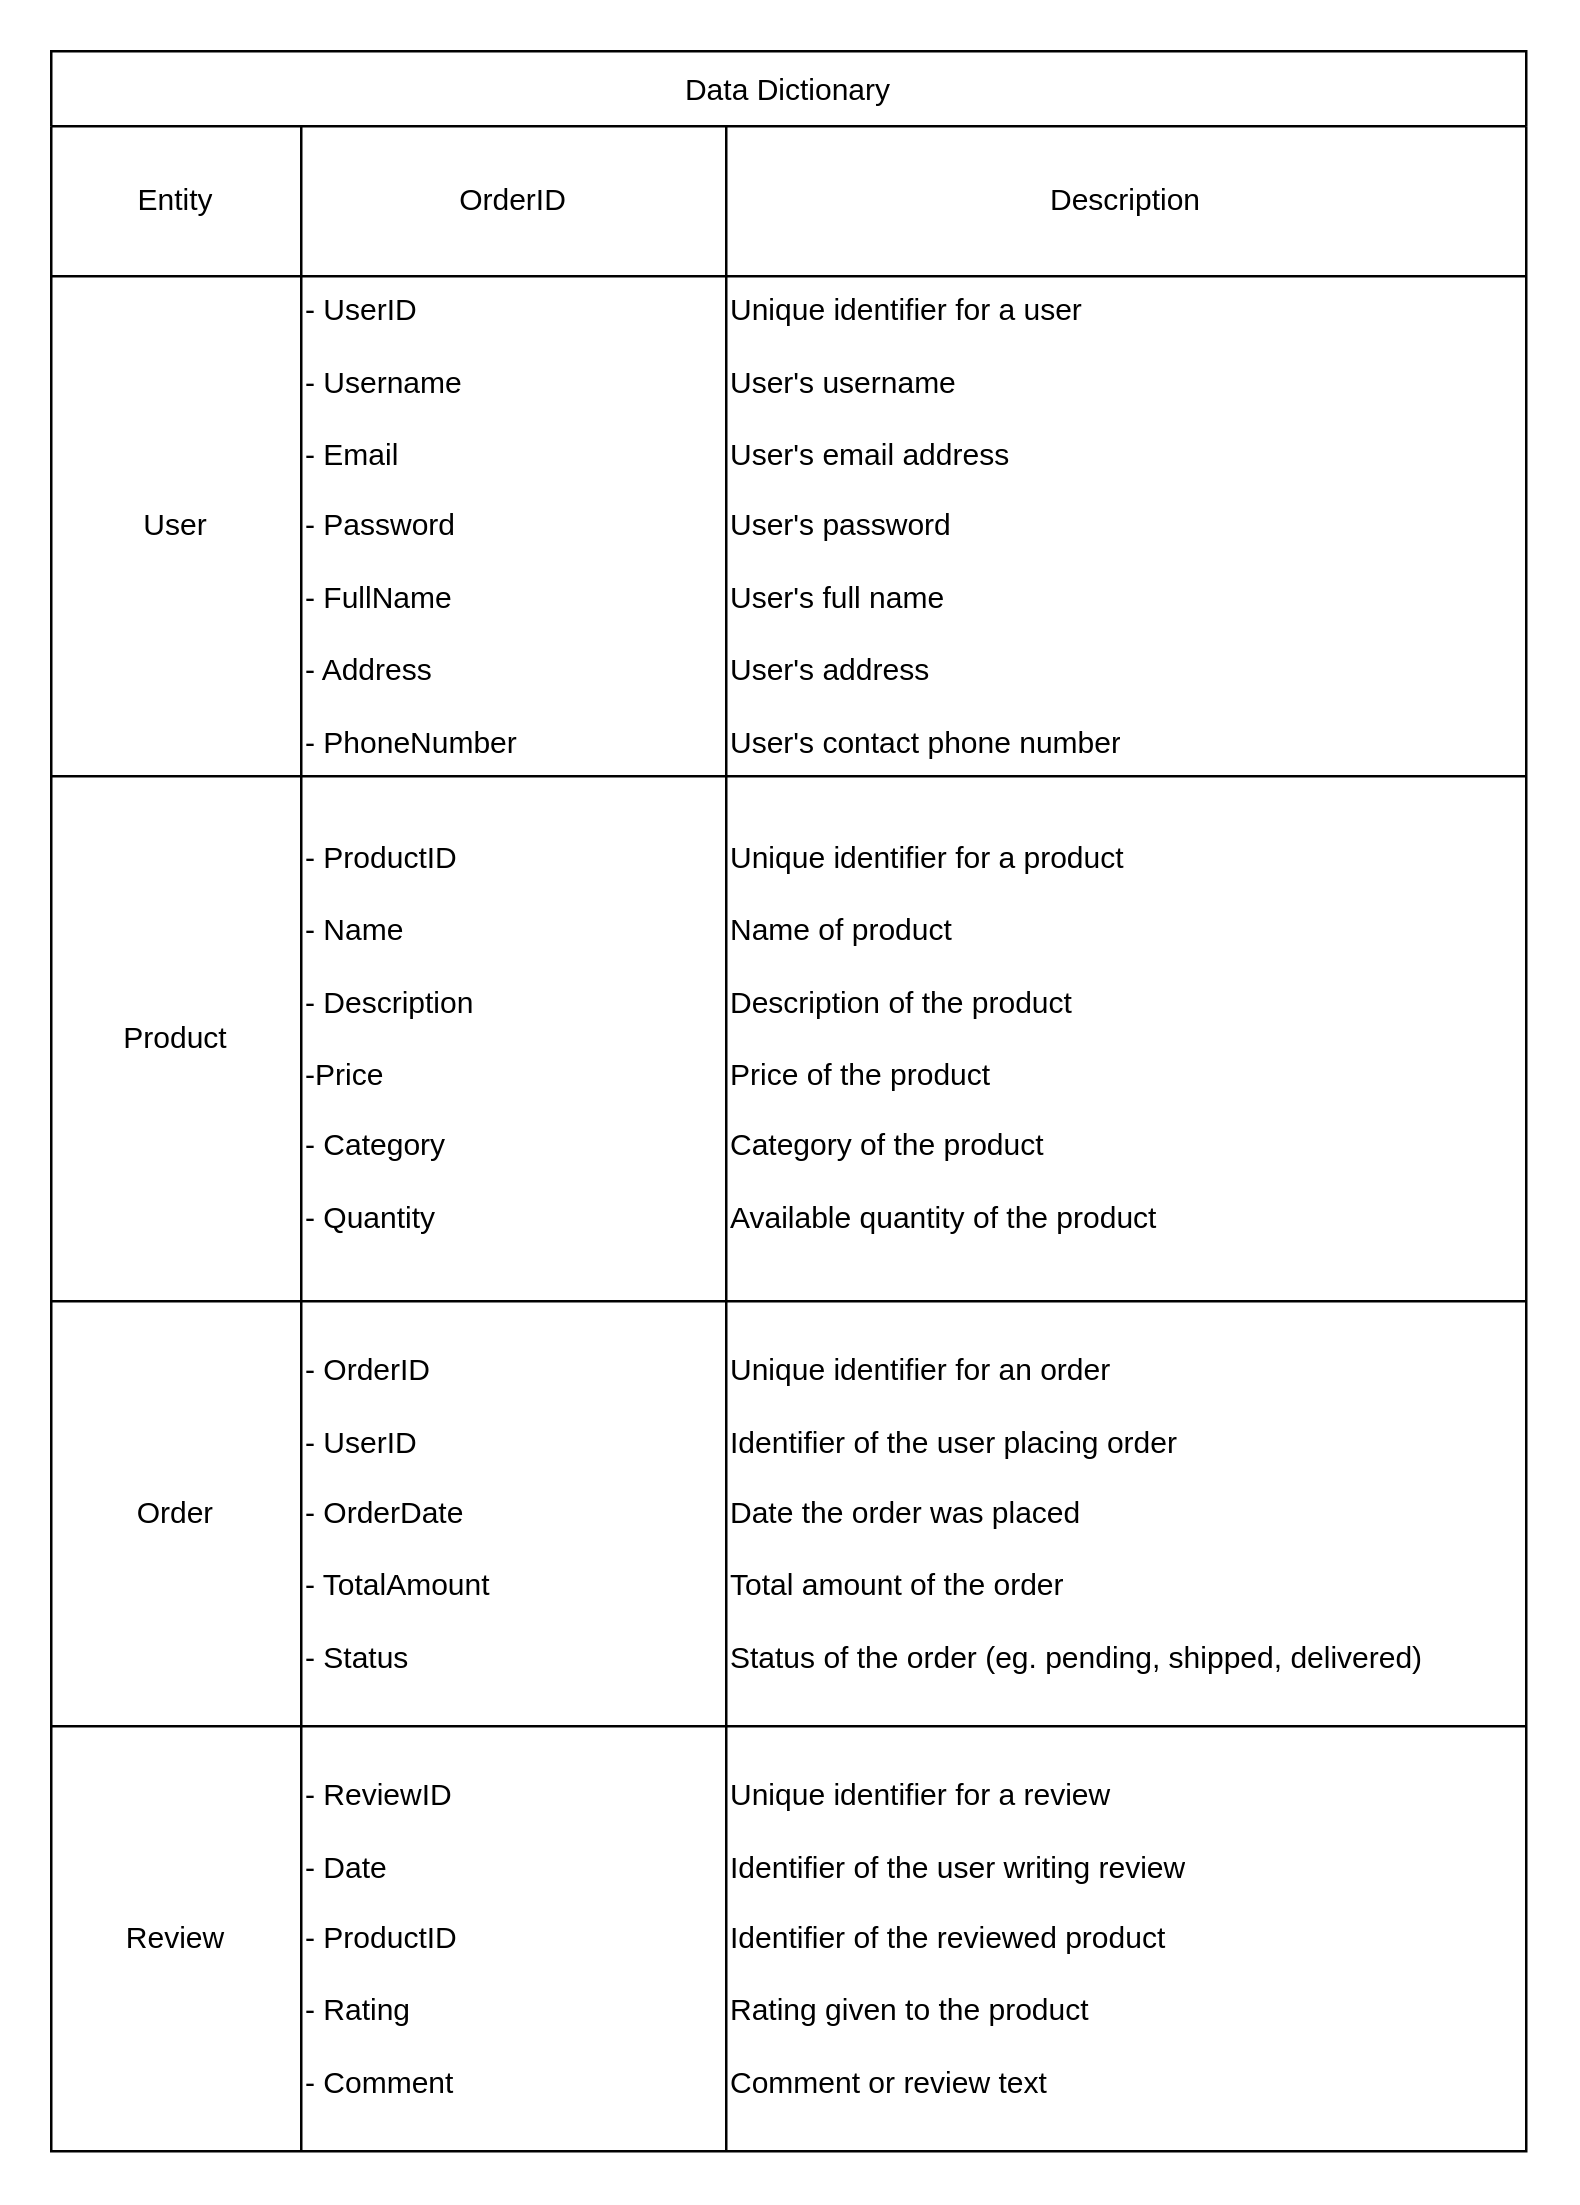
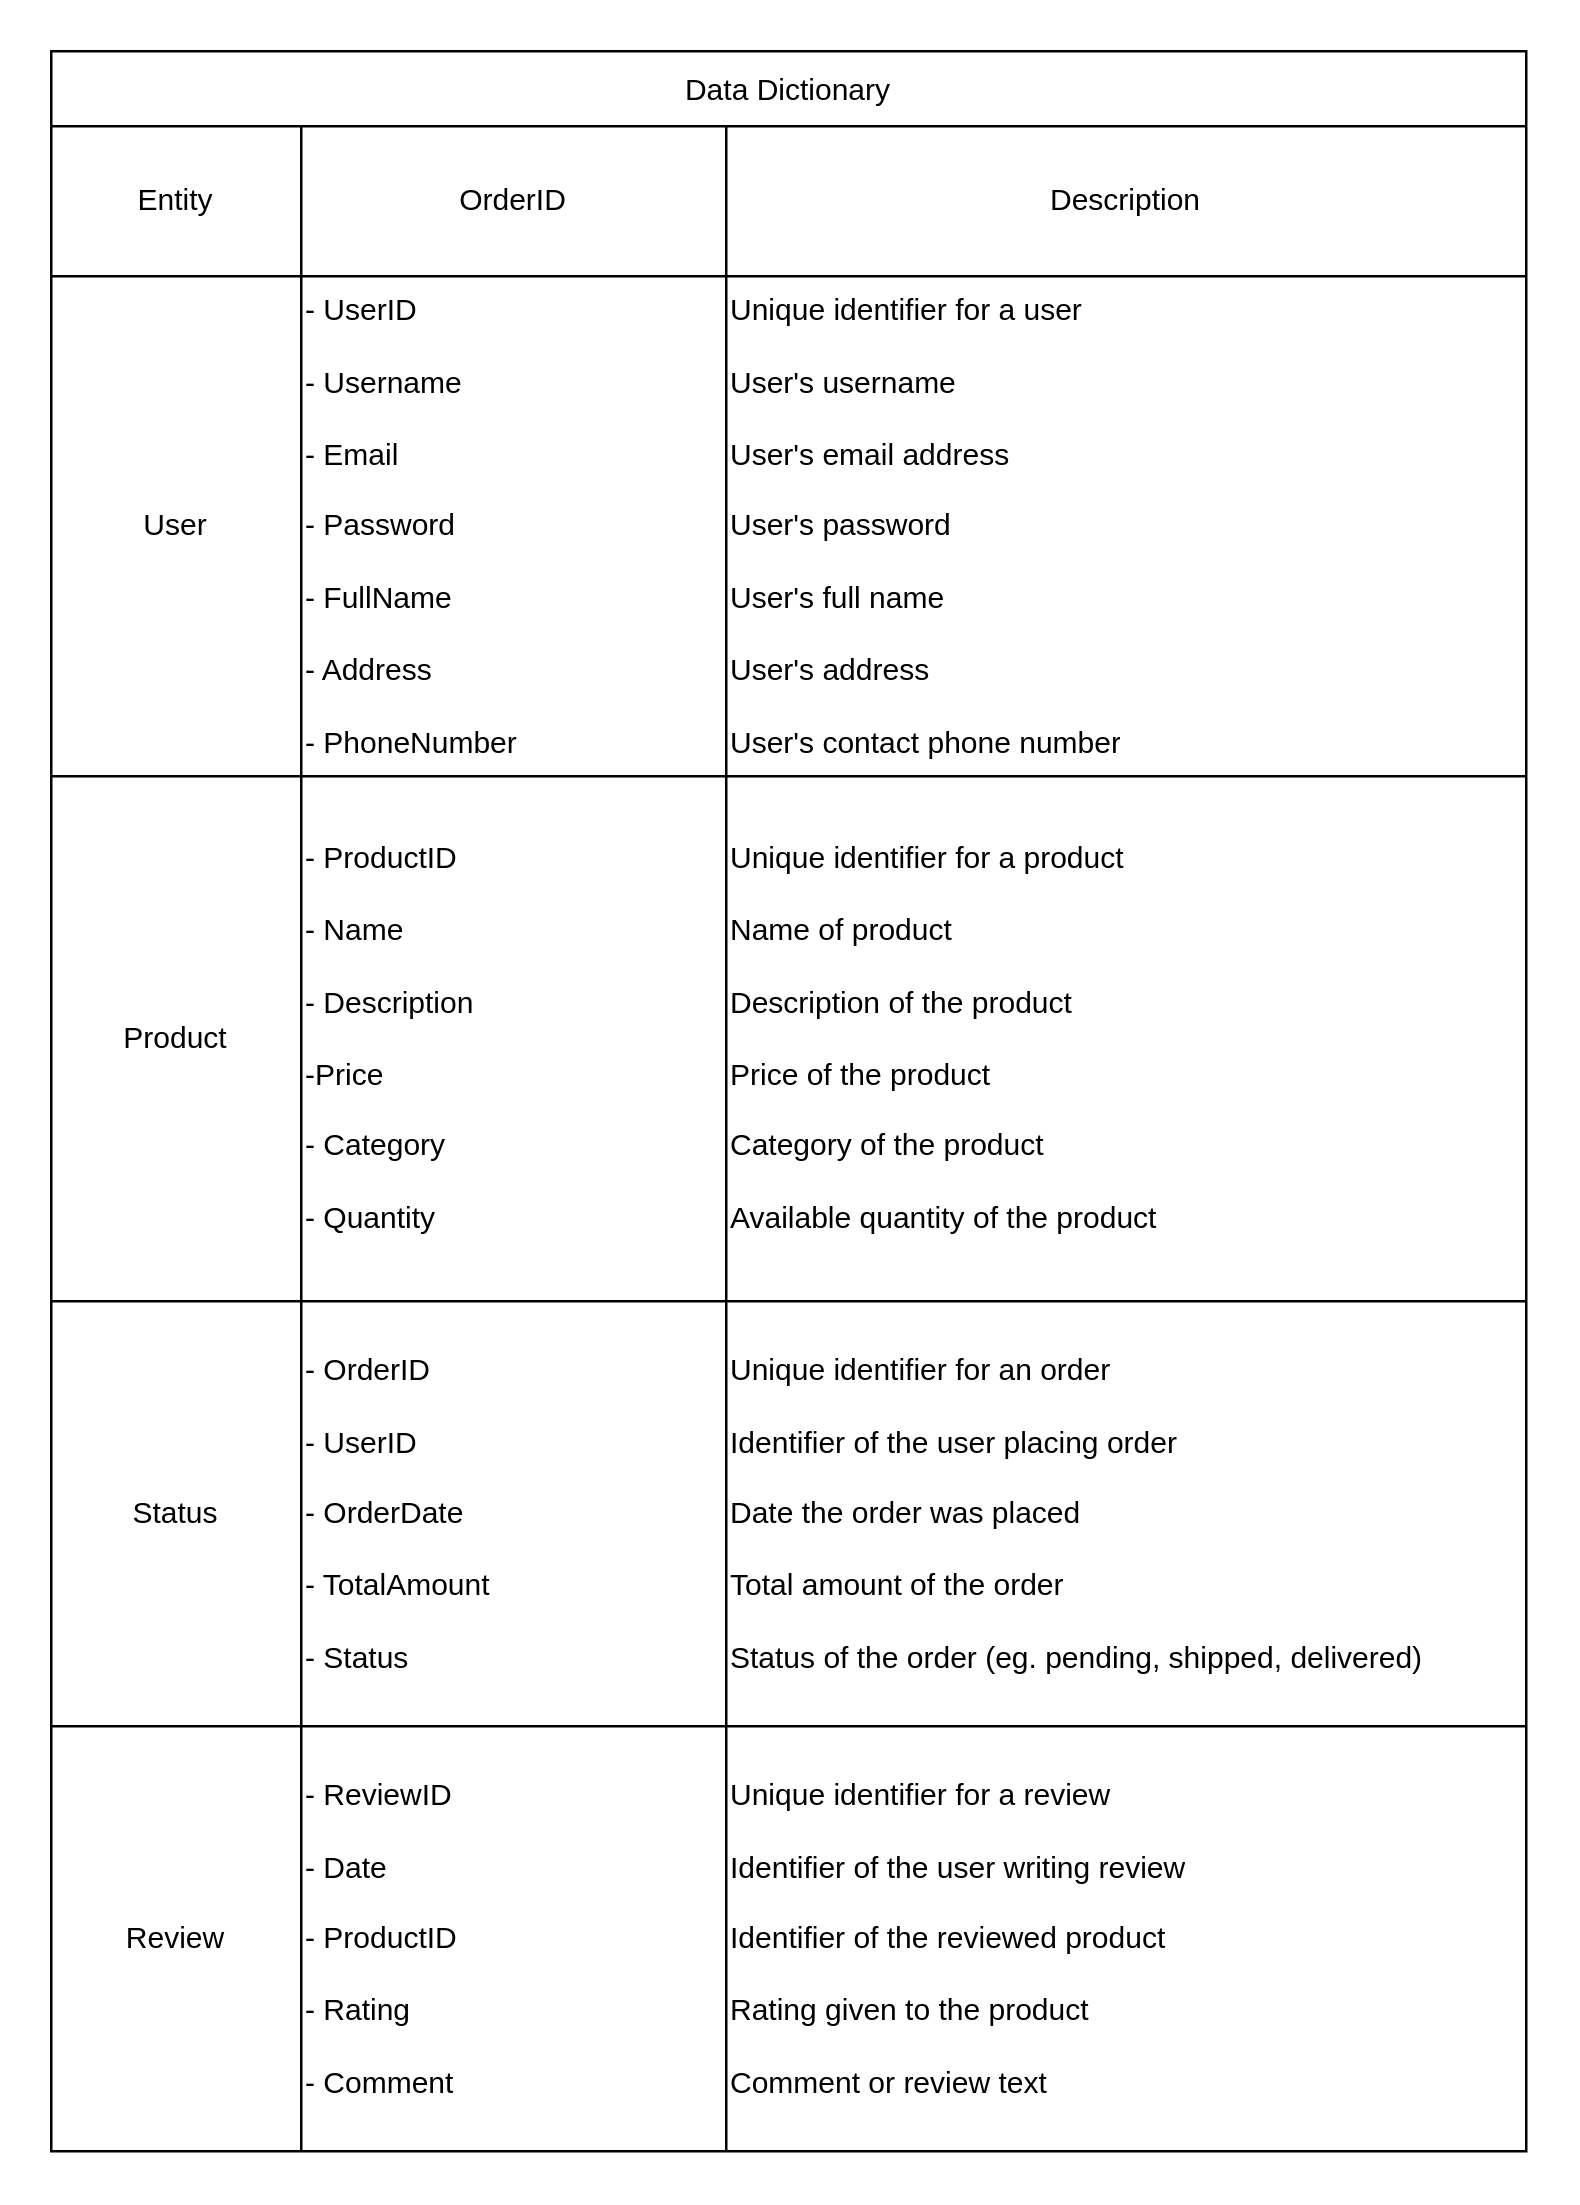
node "Order": label "Order" -> "Status"
